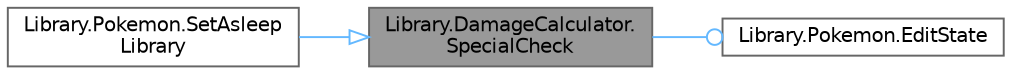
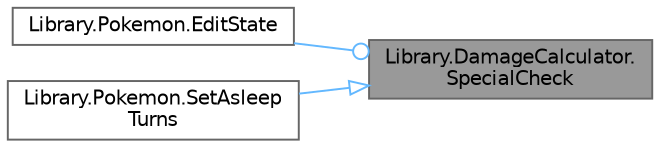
node "Library.Pokemon.SetAsleep Library": label "Library.Pokemon.SetAsleep Library" -> "Library.Pokemon.SetAsleep Turns"
edge "Library.DamageCalculator. SpecialCheck" -> "Library.Pokemon.EditState": reversed
